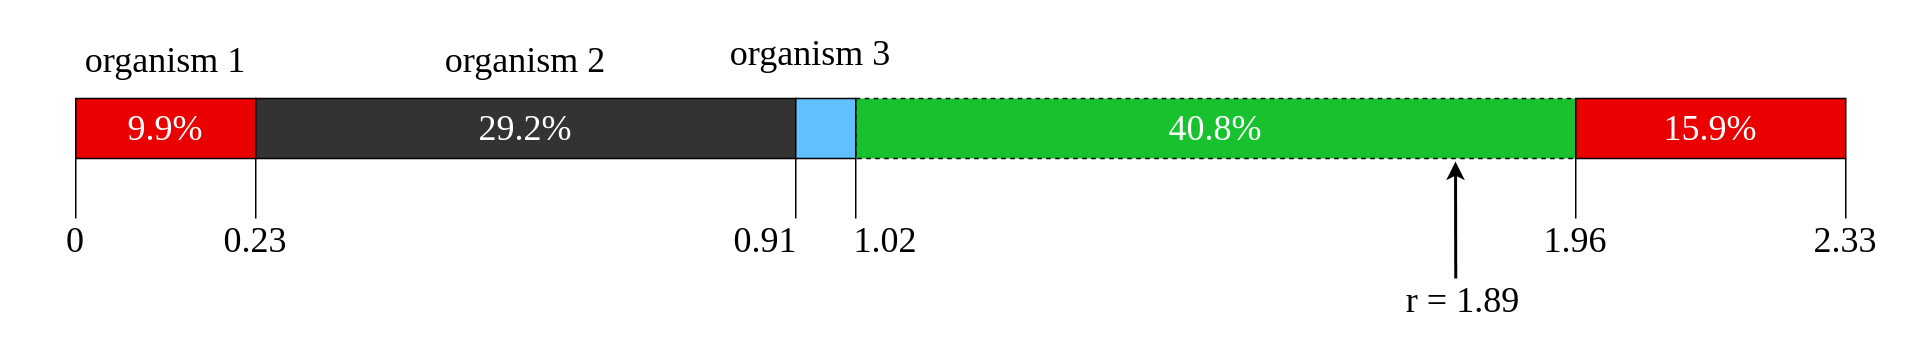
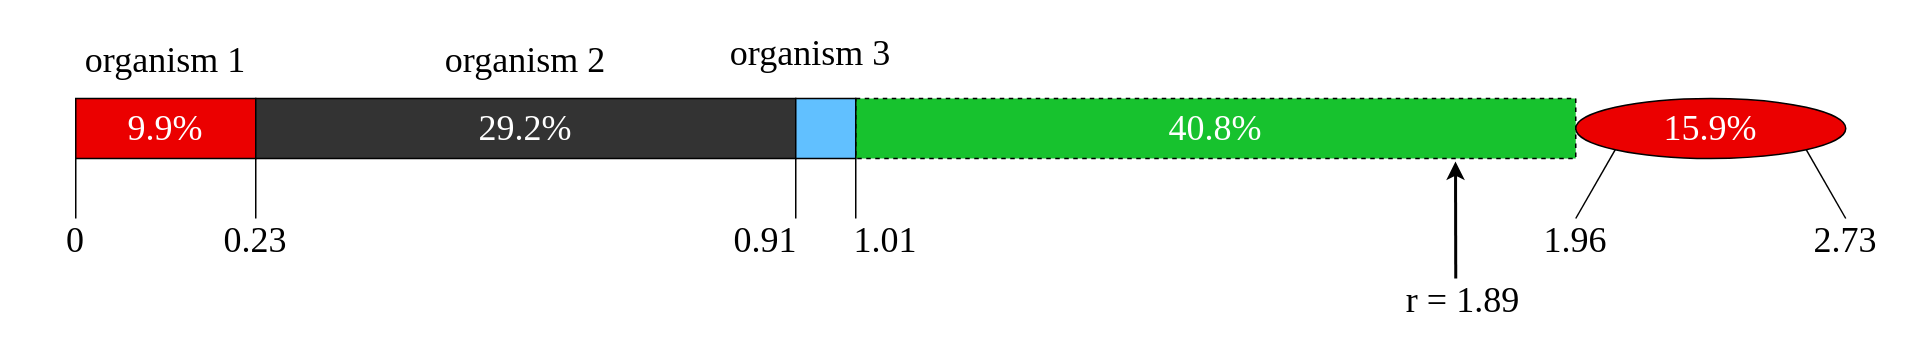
node "15.9%": shape rectangle -> ellipse
node "1.02": label "1.02" -> "1.01"
node "2.33": label "2.33" -> "2.73"
